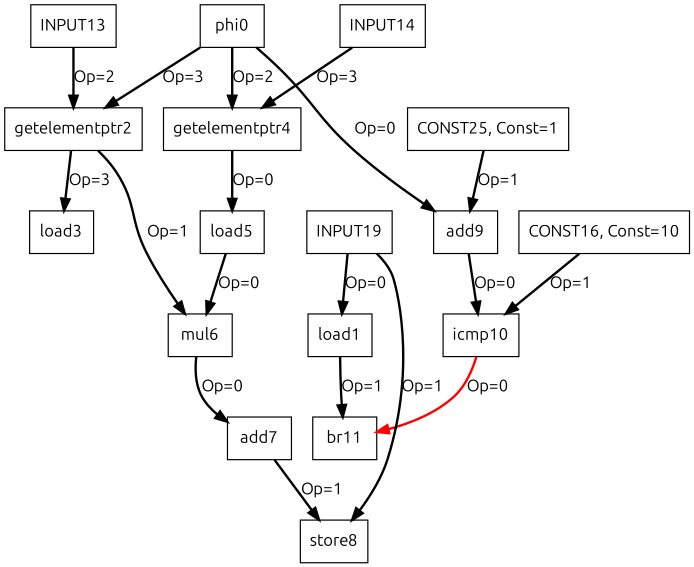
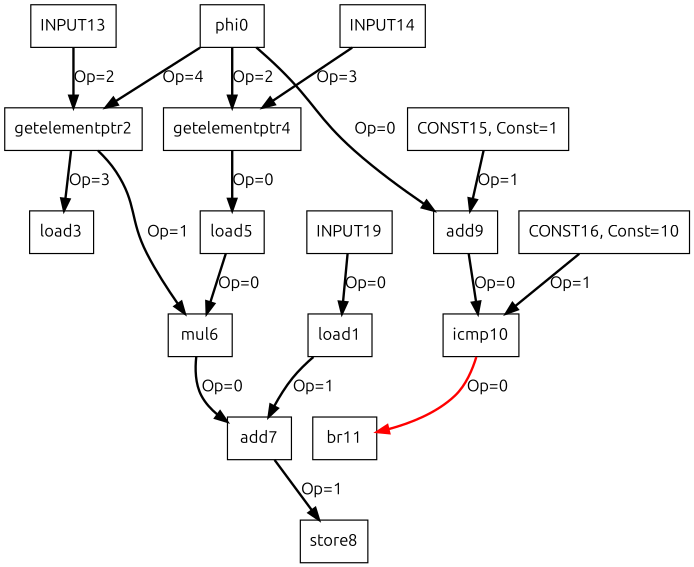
edge "phi0" -> "getelementptr2": label "Op=3" -> "Op=4"
node "CONST25, Const=1": label "CONST25, Const=1" -> "CONST15, Const=1"
edge "load1" -> "br11": now "load1" -> "add7"
edge "INPUT19" -> "store8": removed, label "Op=1"
